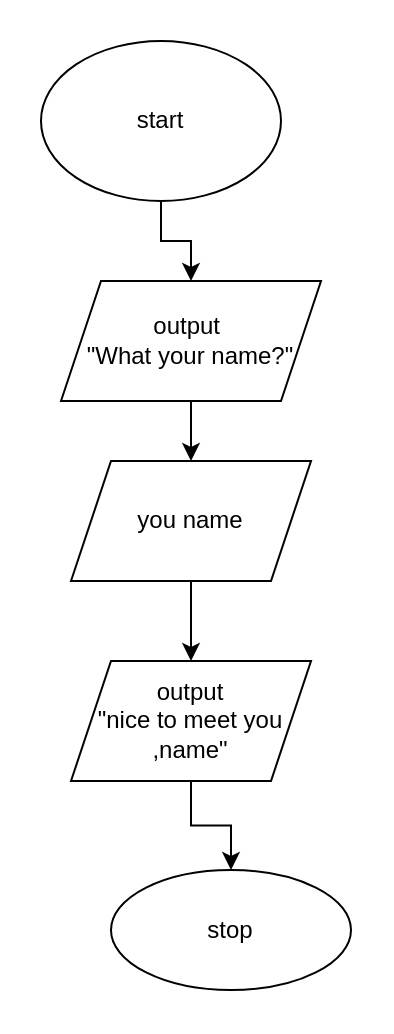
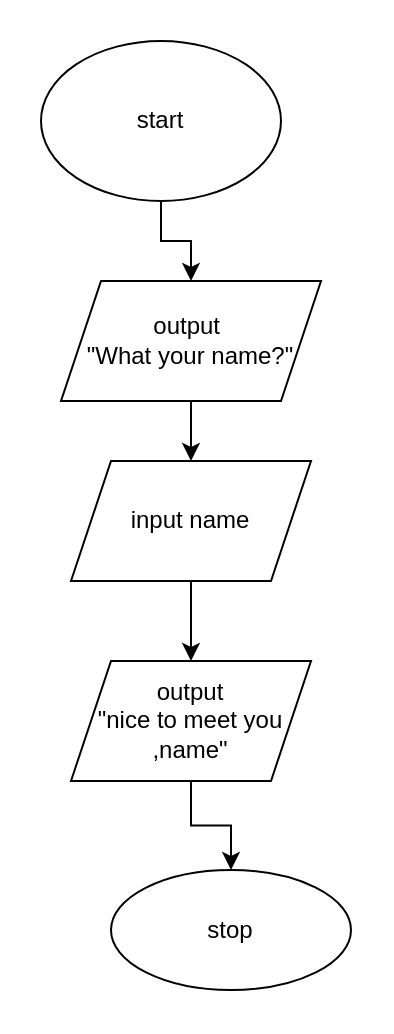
node "you name": label "you name" -> "input name"
